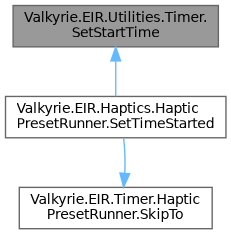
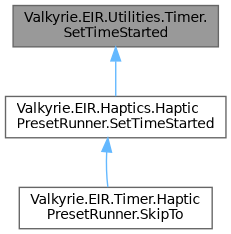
node "Valkyrie.EIR.Utilities.Timer. SetStartTime": label "Valkyrie.EIR.Utilities.Timer. SetStartTime" -> "Valkyrie.EIR.Utilities.Timer. SetTimeStarted"
edge "Valkyrie.EIR.Haptics.Haptic PresetRunner.SetTimeStarted" -> "Valkyrie.EIR.Timer.Haptic PresetRunner.SkipTo": reversed
